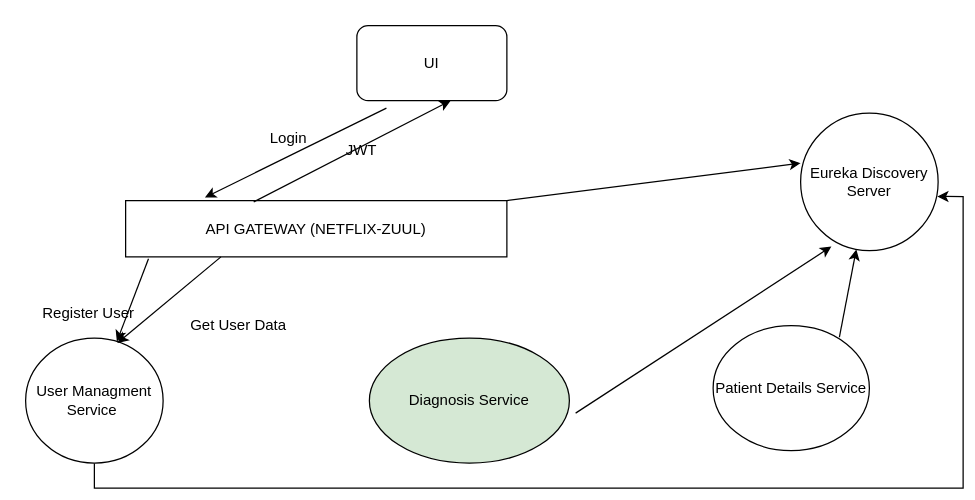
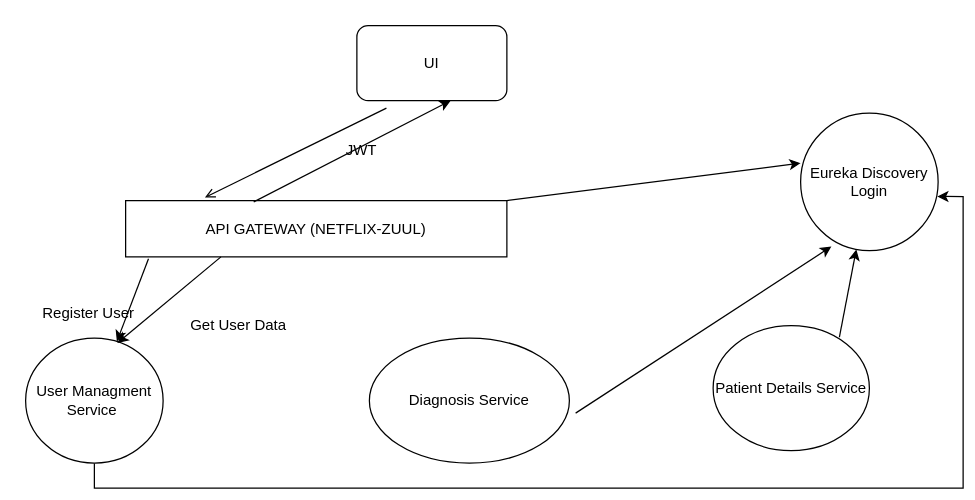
node "Login": removed
node "Eureka Discovery Server": label "Eureka Discovery Server" -> "Eureka Discovery Login"
edge "UI" -> "API GATEWAY (NETFLIX-ZUUL)": arrowhead classic -> open
node "Diagnosis Service": fillcolor #d5e8d4 -> #ffffff
